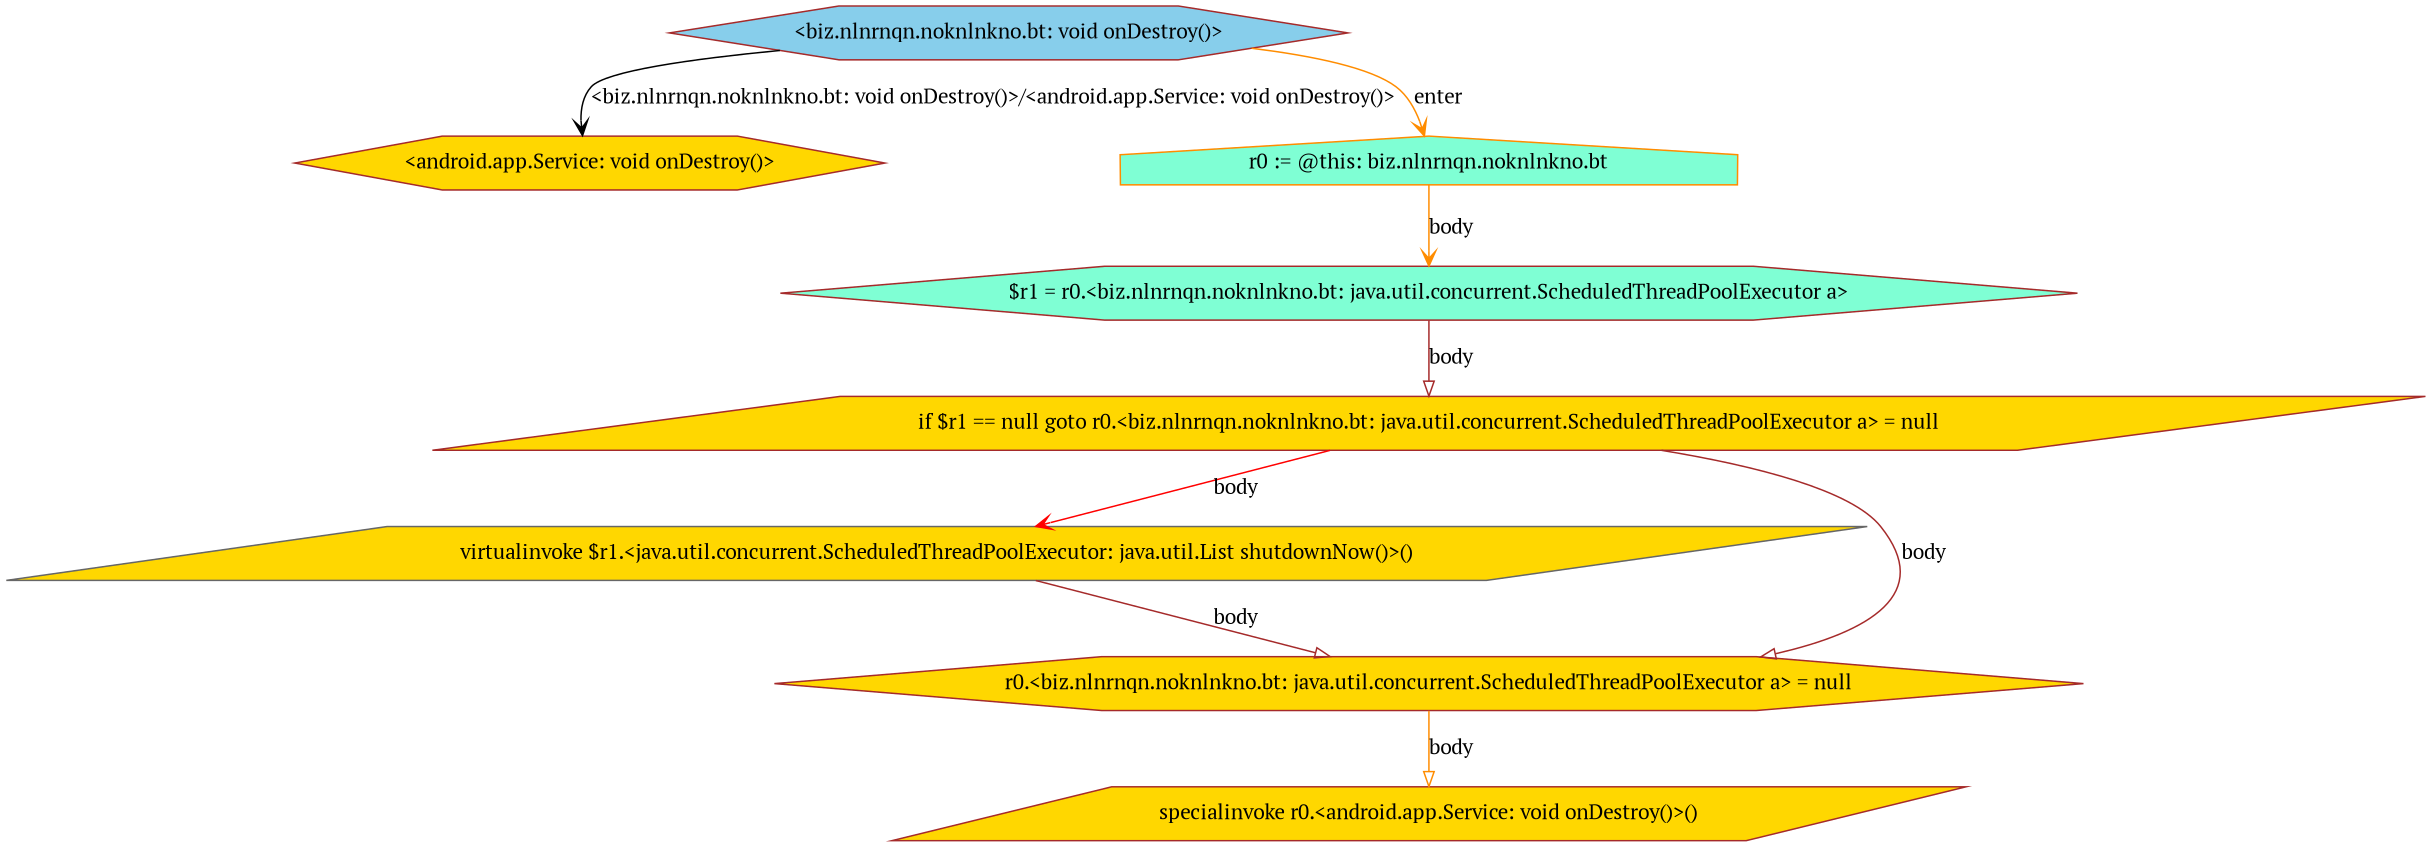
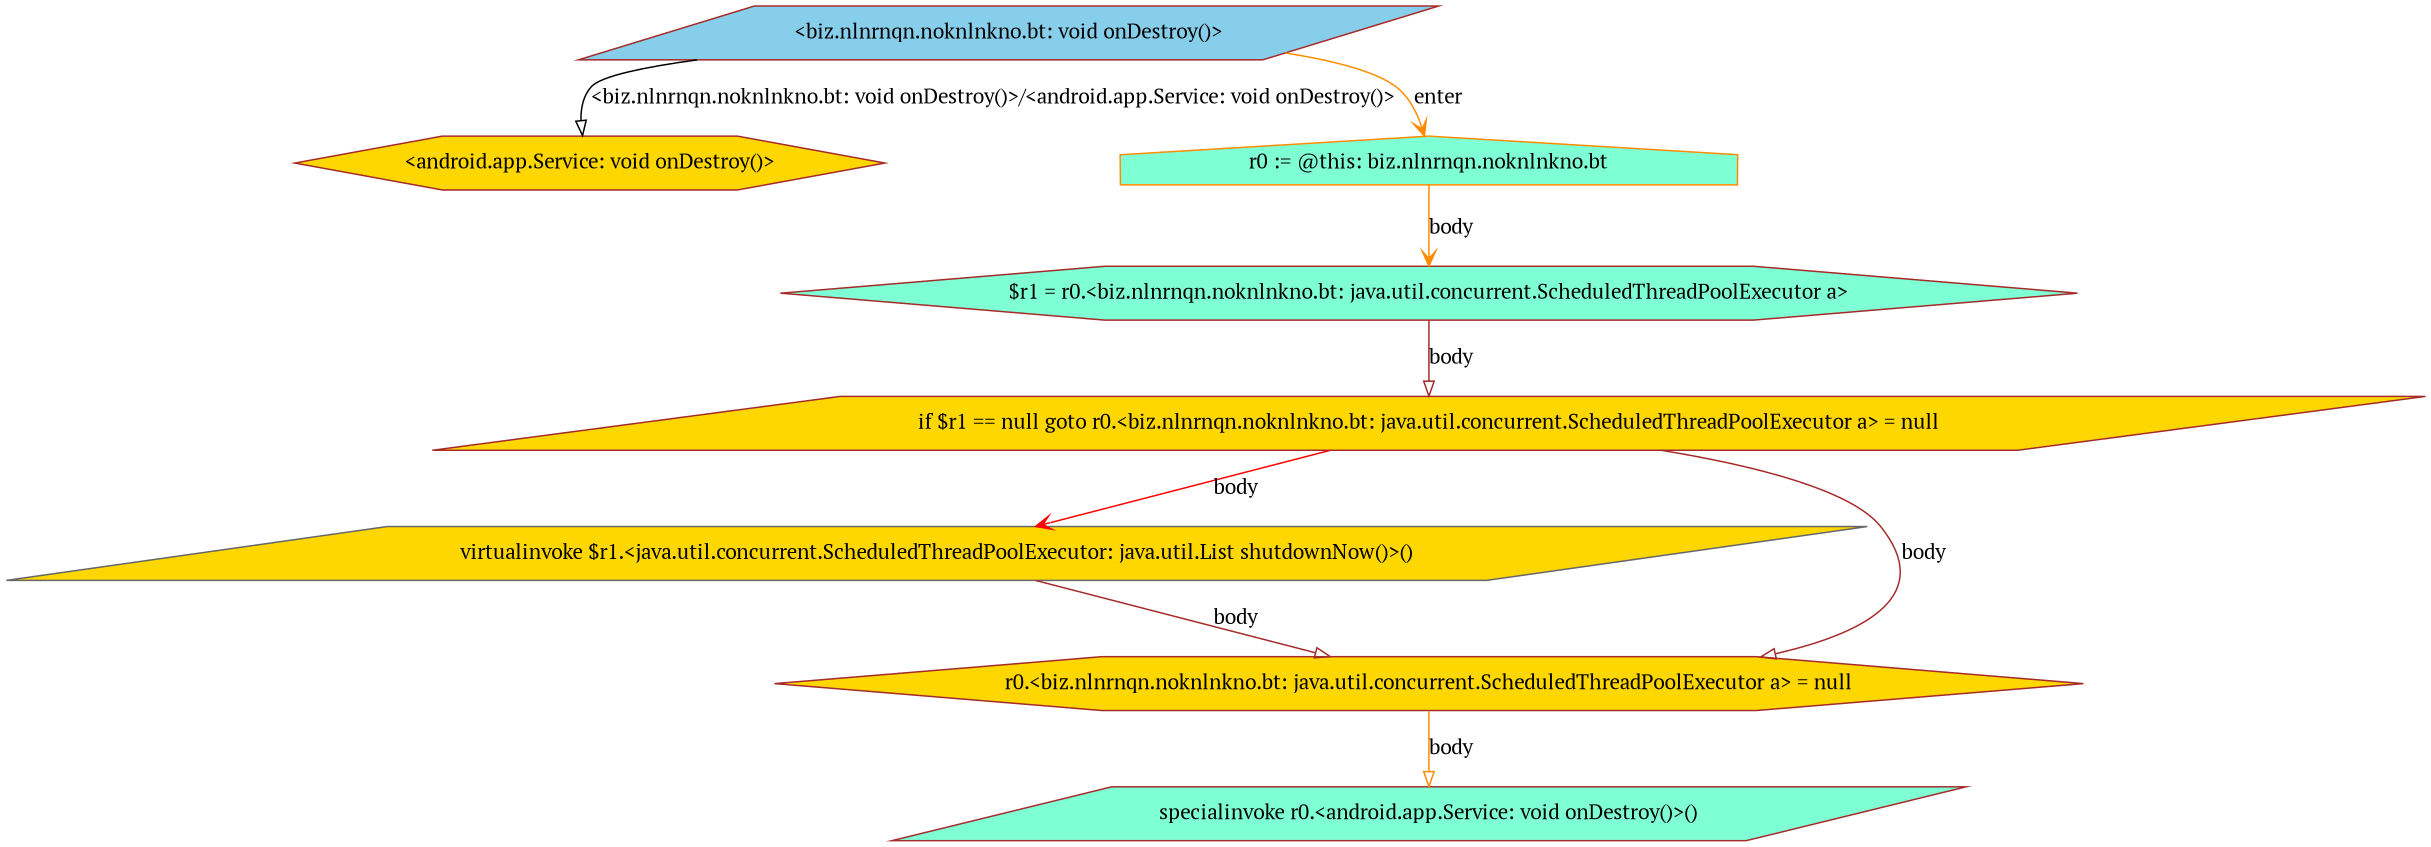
node "<biz.nlnrnqn.noknlnkno.bt: void onDestroy()>": shape hexagon -> parallelogram
edge "<biz.nlnrnqn.noknlnkno.bt: void onDestroy()>" -> "<android.app.Service: void onDestroy()>": arrowhead vee -> onormal
node "specialinvoke r0.<android.app.Service: void onDestroy()>()": fillcolor gold -> aquamarine
